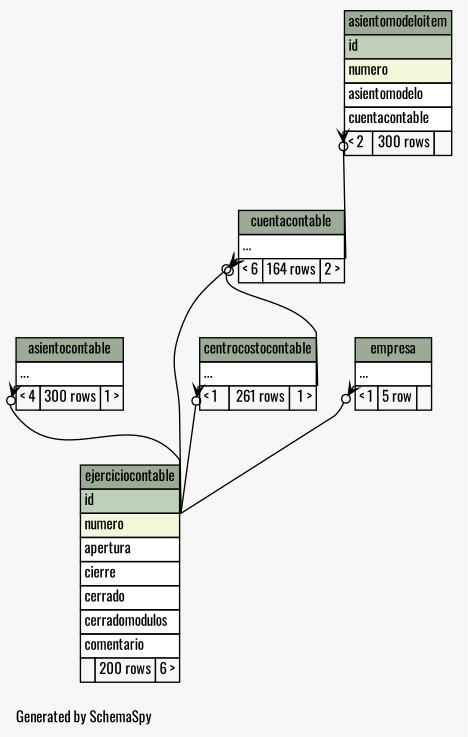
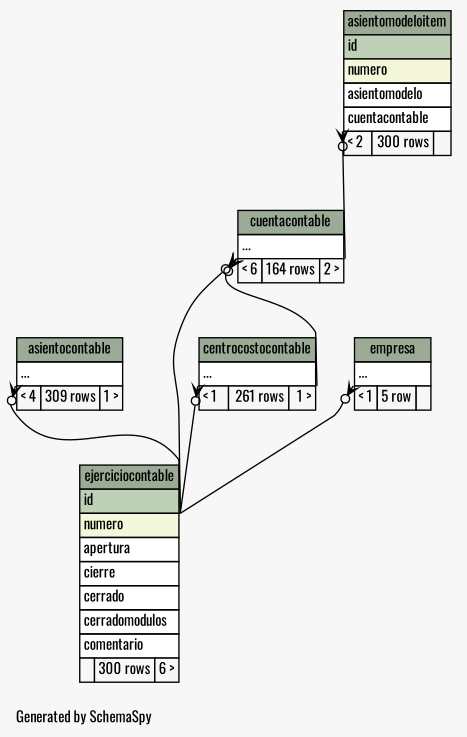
node "asientocontable": text "300 rows" -> "309 rows"
node "ejerciciocontable": text "200 rows" -> "300 rows"
